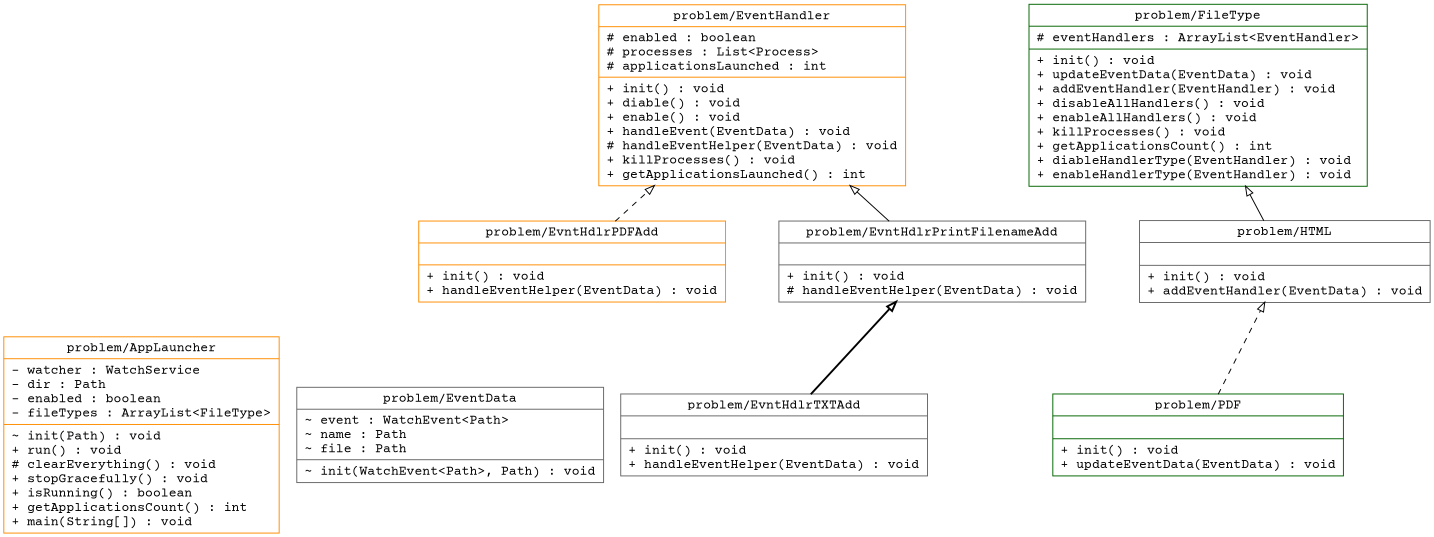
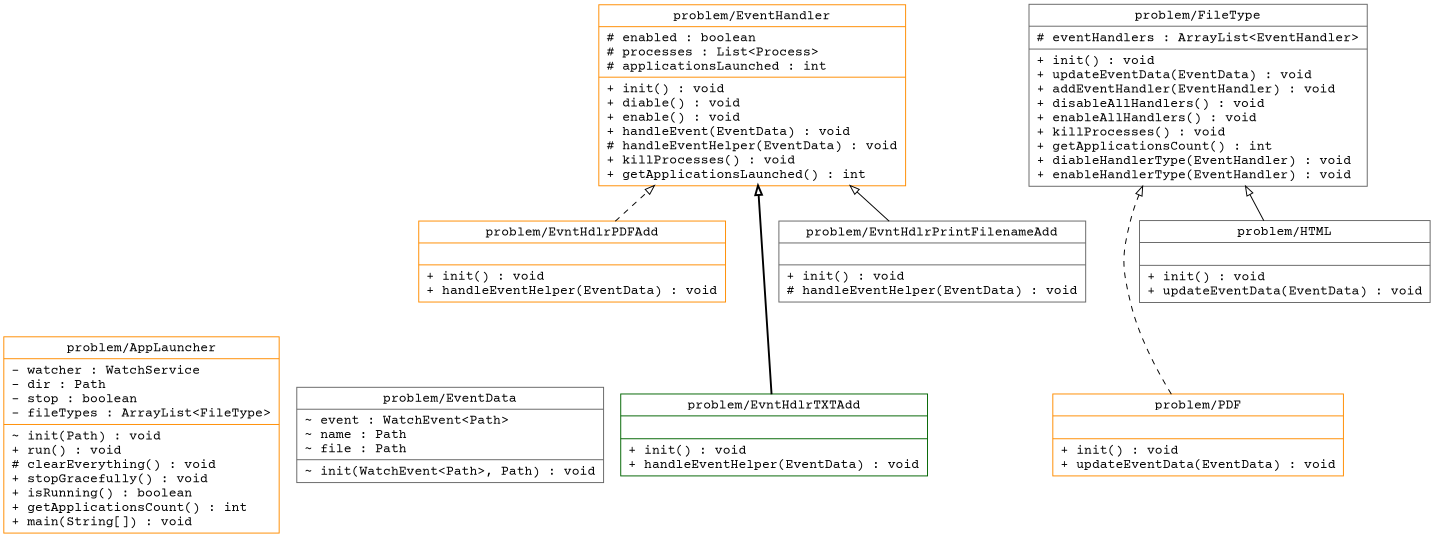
node "problem/FileType": color darkgreen -> gray40
node "problem/HTML": text "+ addEventHandler(EventData) : void" -> "+ updateEventData(EventData) : void"
edge "problem/EvntHdlrTXTAdd" -> "problem/EvntHdlrPrintFilenameAdd": now "problem/EvntHdlrTXTAdd" -> "problem/EventHandler"
edge "problem/PDF" -> "problem/HTML": now "problem/PDF" -> "problem/FileType"
node "problem/AppLauncher": text "- enabled : boolean" -> "- stop : boolean"
node "problem/EvntHdlrTXTAdd": color gray40 -> darkgreen
node "problem/PDF": color darkgreen -> darkorange
